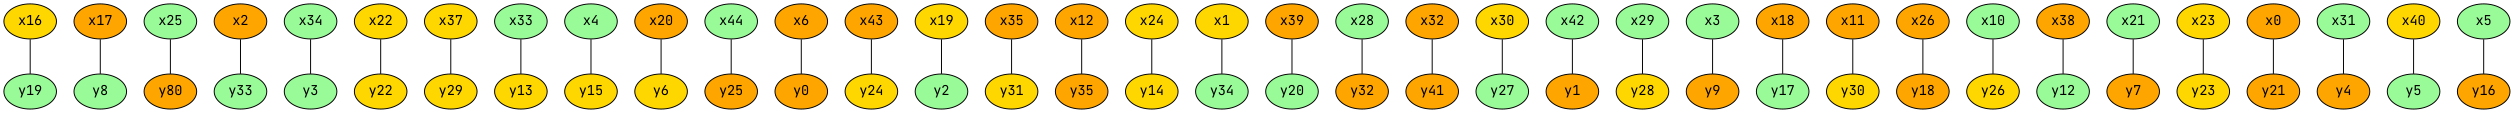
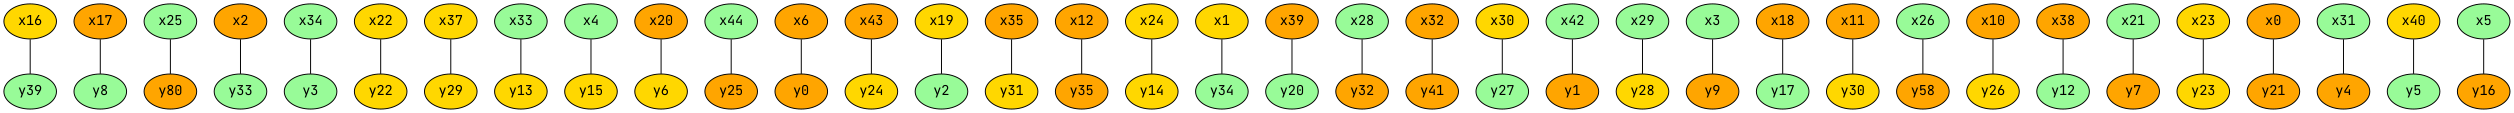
node "x26": fillcolor orange -> palegreen
node "x10": fillcolor palegreen -> orange
node "y19": label "y19" -> "y39"
node "y18": label "y18" -> "y58"
